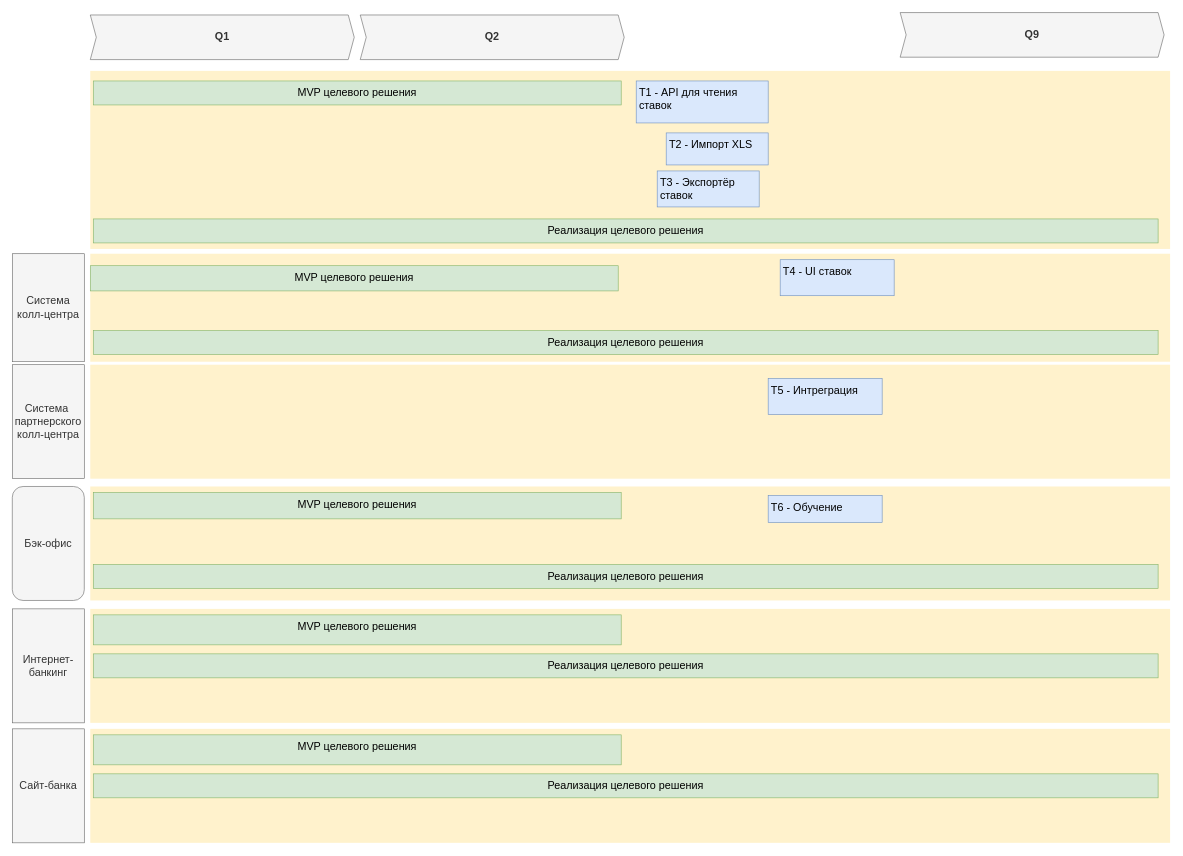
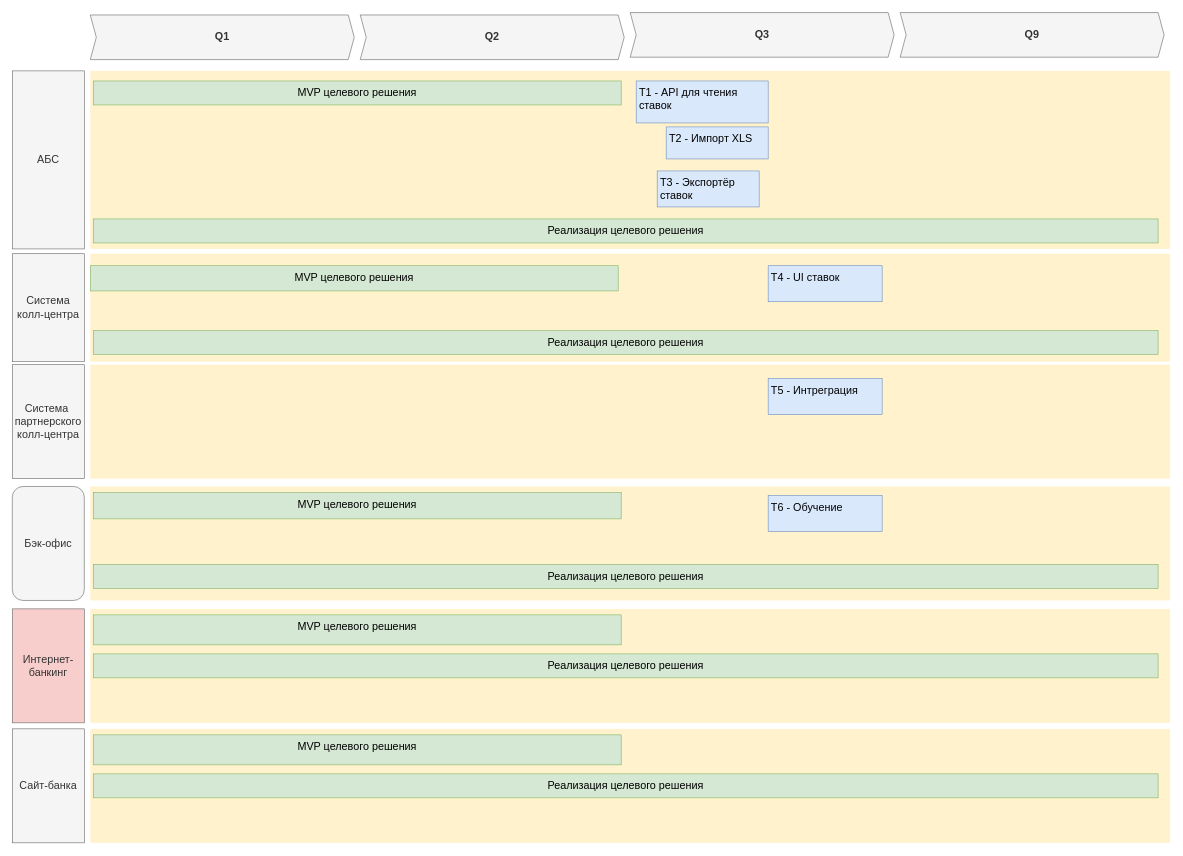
node "Q3": added
node "T2 - Импорт XLS": moved (717, 149) -> (717, 143)
node "АБС": added
node "T4 - UI ставок": moved (837, 278) -> (825, 284)
node "T6 - Обучение": size 114x27 -> 114x36
node "Интернет-банкинг": fillcolor #f5f5f5 -> #f8cecc
